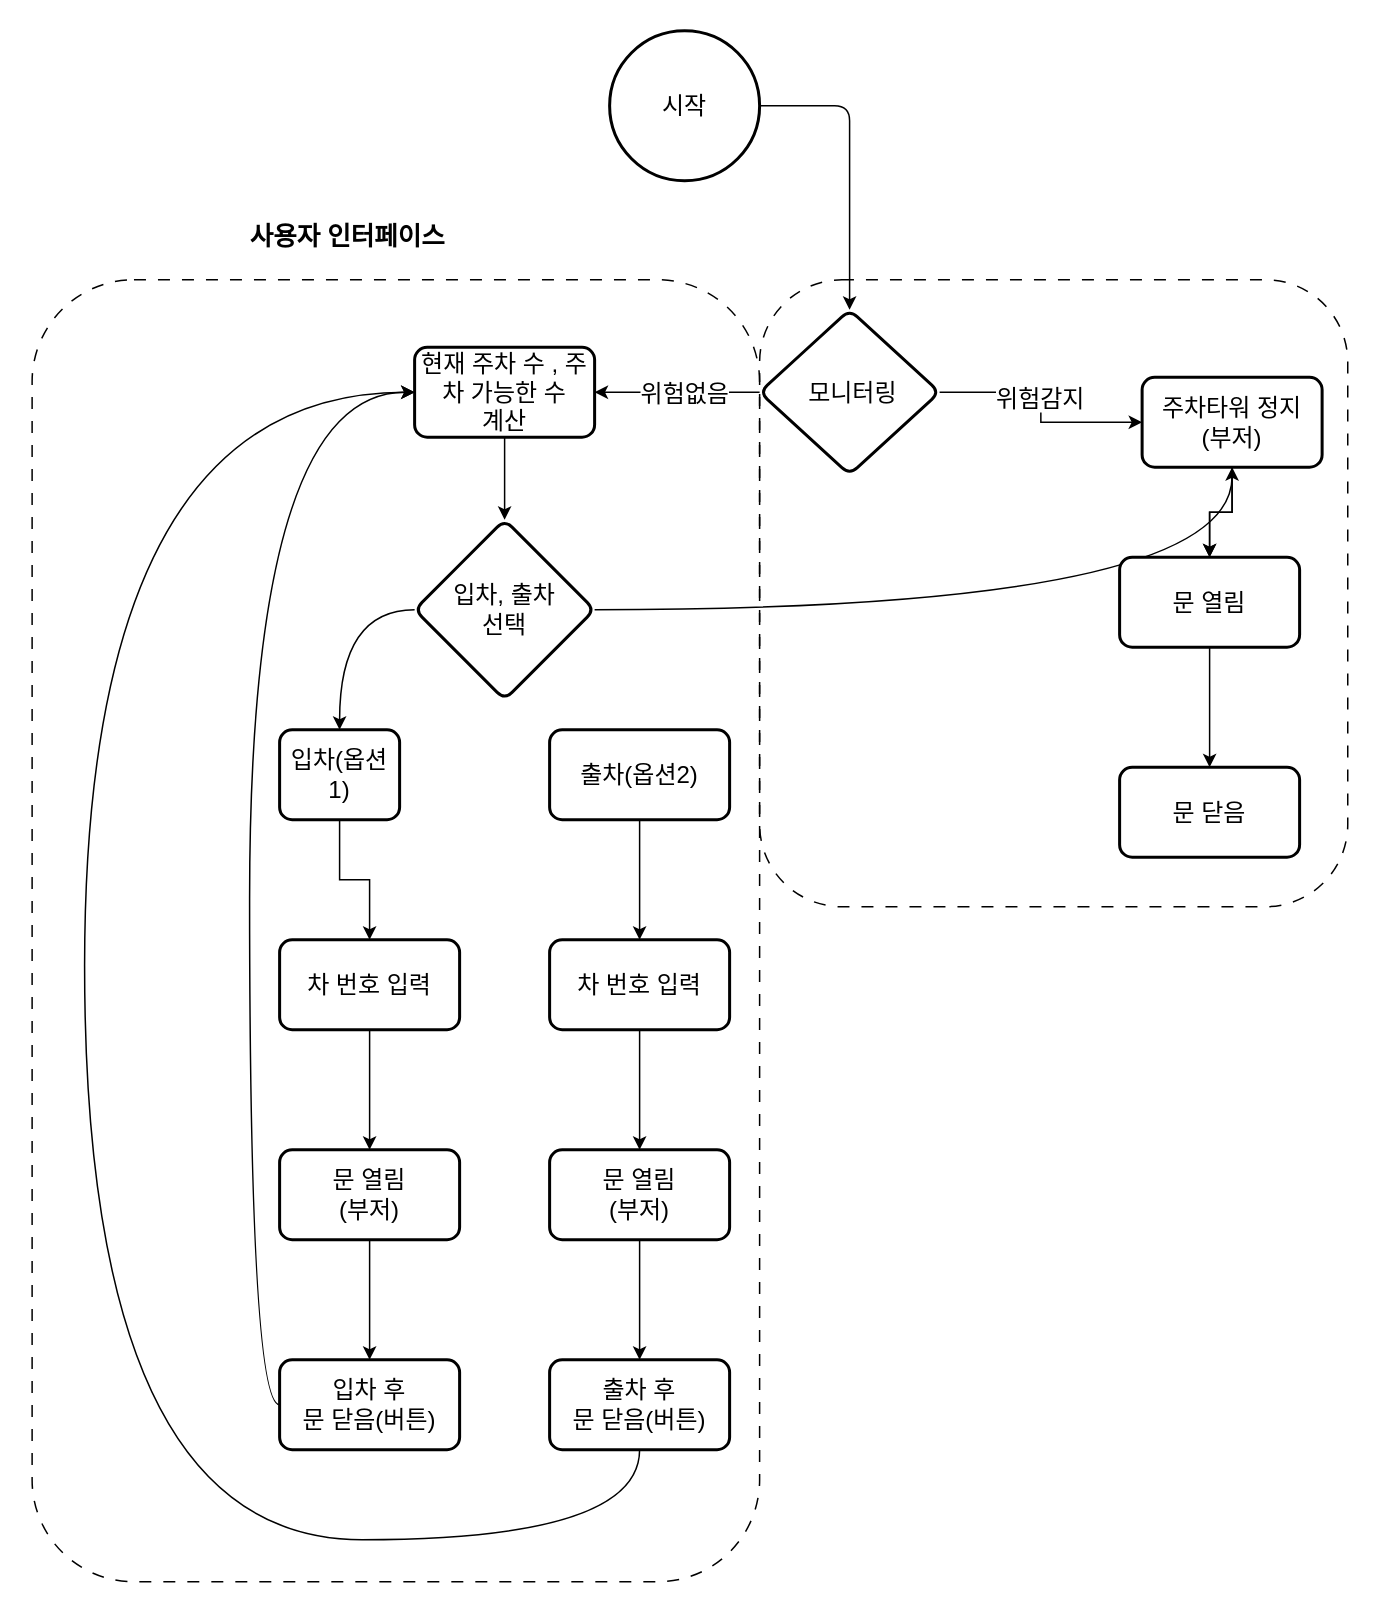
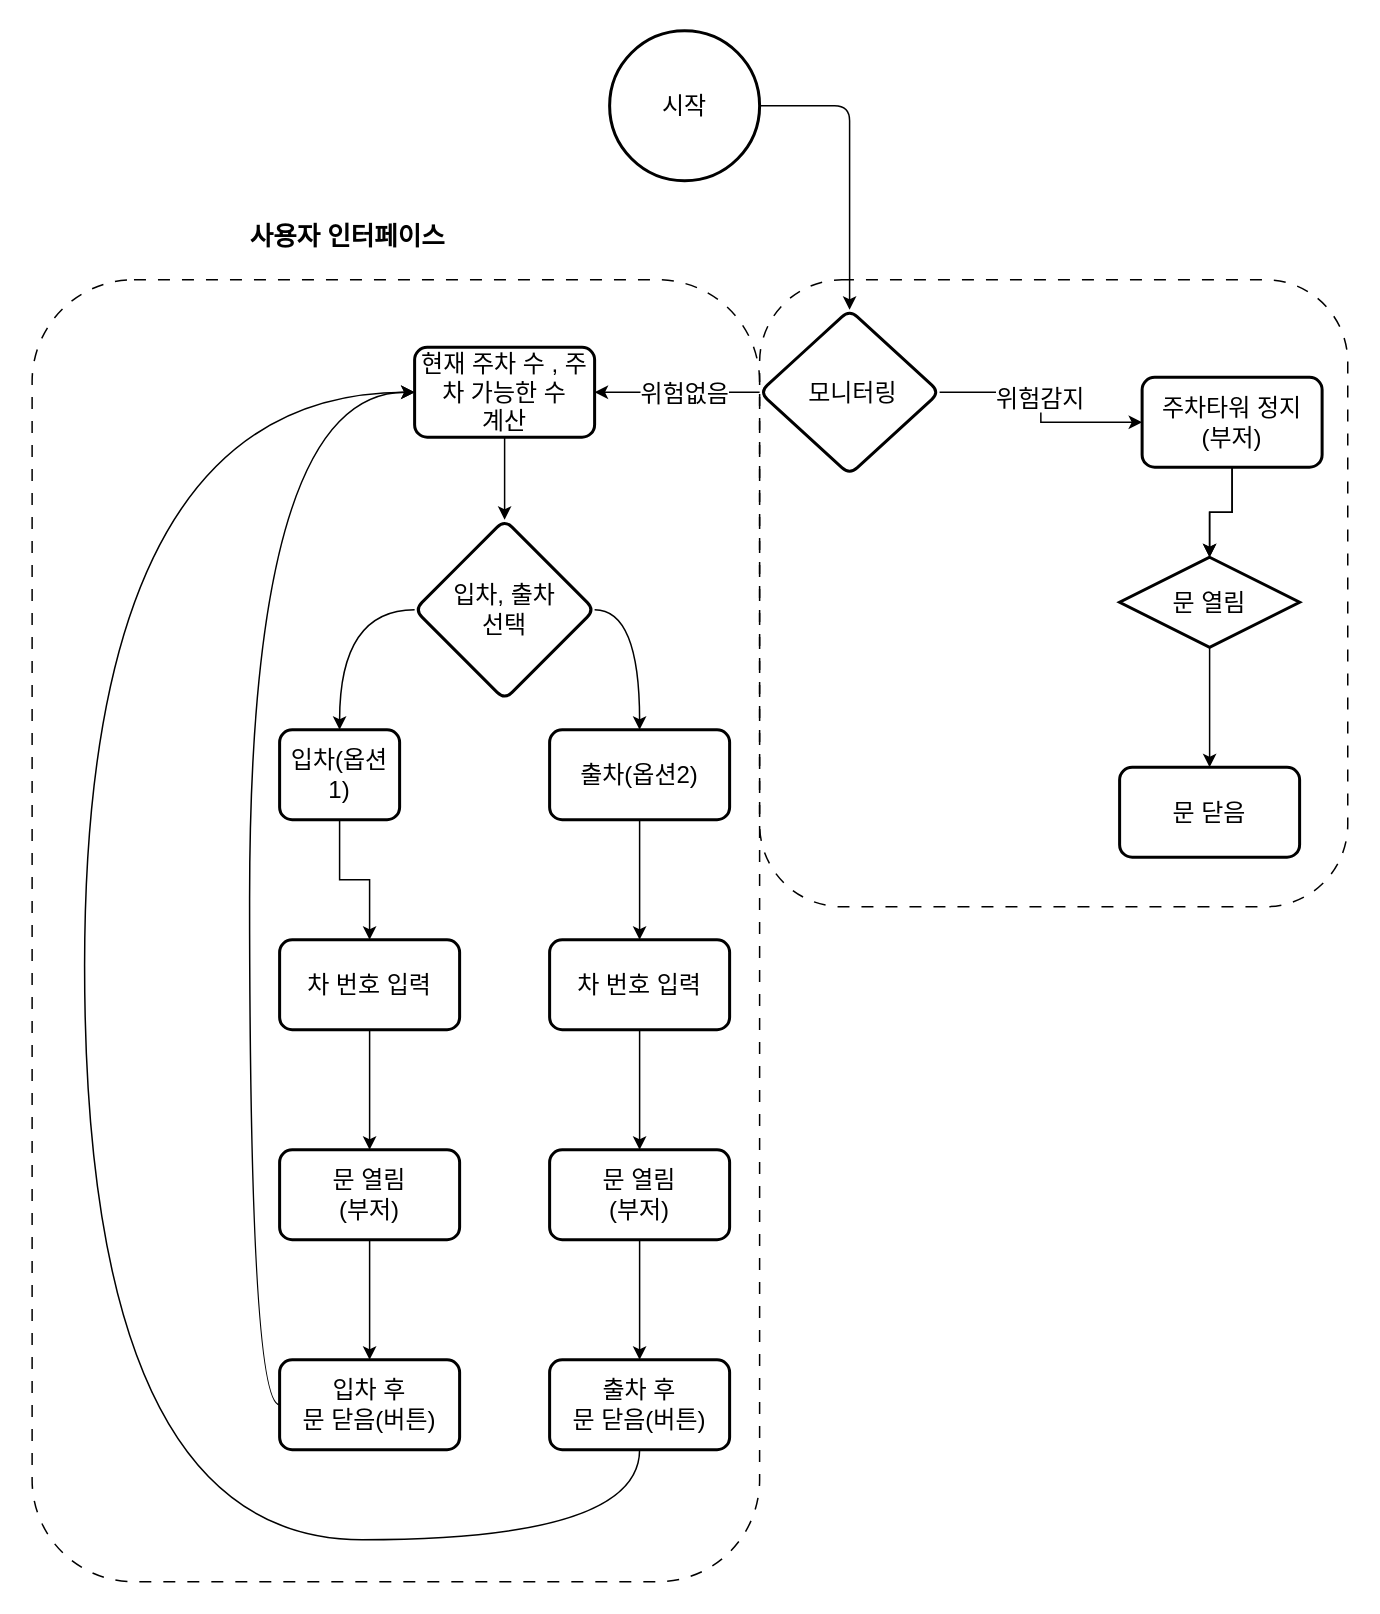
edge "입차, 출차 선택" -> "주차타워 정지 (부저)": now "입차, 출차 선택" -> "출차(옵션2)"
node "문 열림": shape rounded rectangle -> diamond
